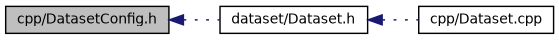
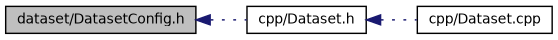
node "cpp/DatasetConfig.h": label "cpp/DatasetConfig.h" -> "dataset/DatasetConfig.h"
node "dataset/Dataset.h": label "dataset/Dataset.h" -> "cpp/Dataset.h"
